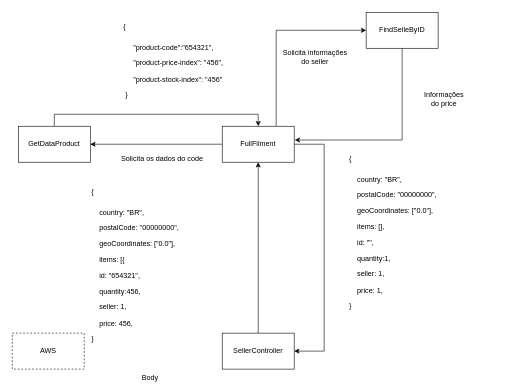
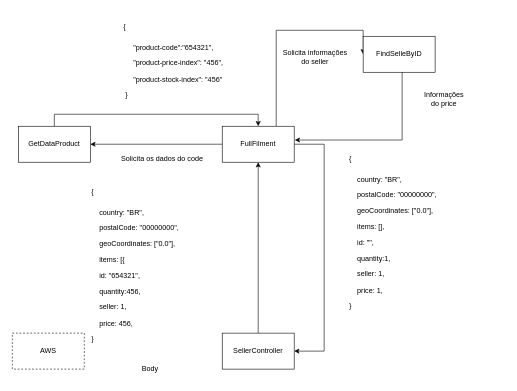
node "FindSelleByID": moved (402, 30) -> (399, 54)
node "Body": moved (150, 378) -> (150, 369)
